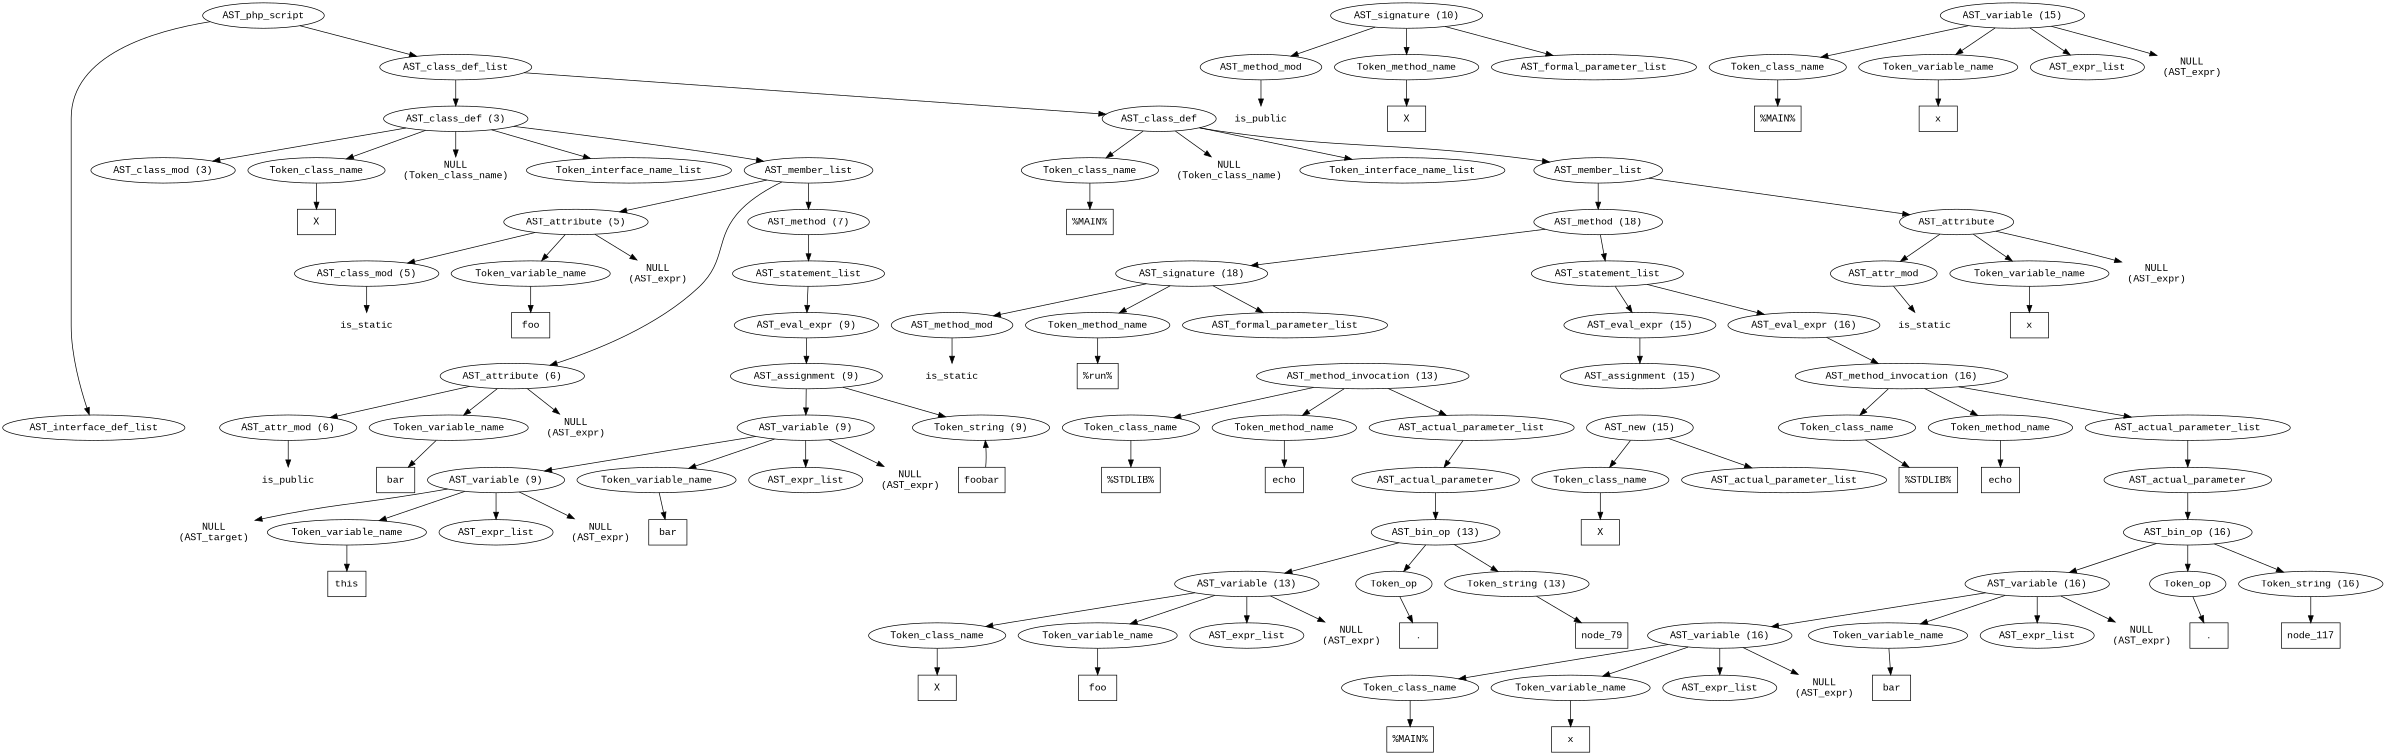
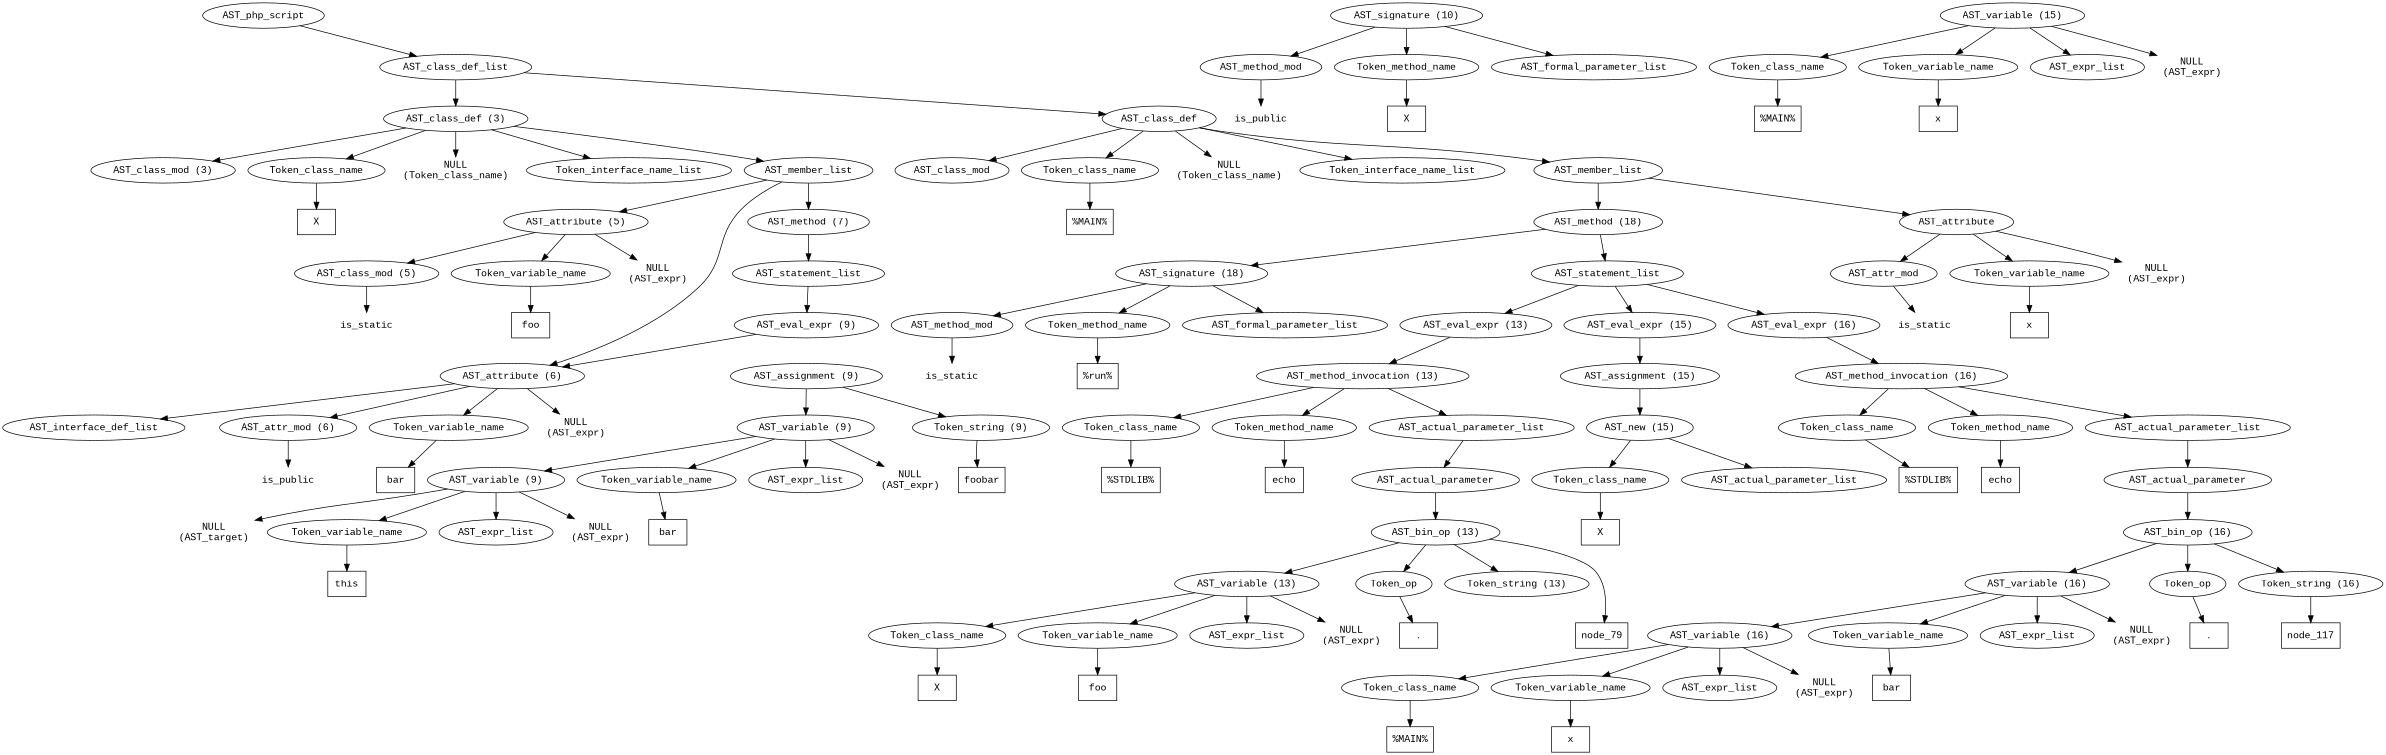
node "AST_class_mod": added
edge "AST_php_script" -> "AST_interface_def_list": now "AST_attribute (6)" -> "AST_interface_def_list"
node "AST_eval_expr (13)": added
edge "AST_eval_expr (9)" -> "AST_assignment (9)": now "AST_eval_expr (9)" -> "AST_attribute (6)"
edge "AST_assignment (15)" -> "AST_new (15)": added
edge "foobar" -> "Token_string (9)": reversed
edge "Token_string (13)" -> "node_79": now "AST_bin_op (13)" -> "node_79"
